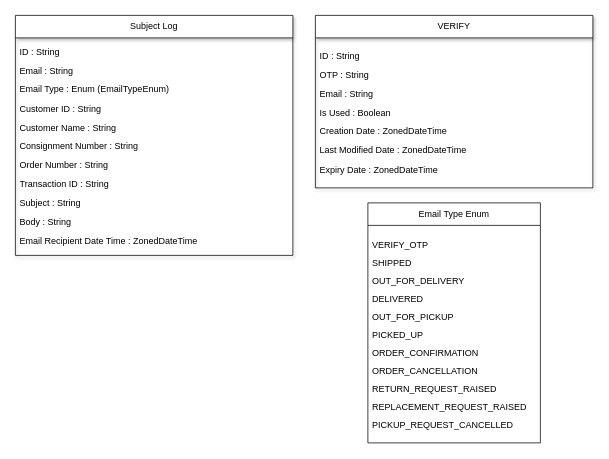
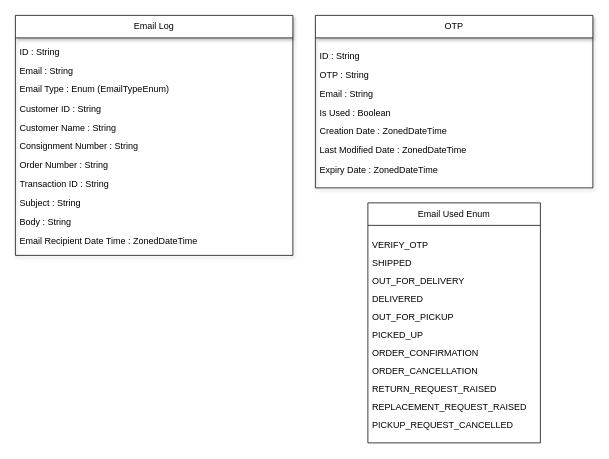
node "Subject Log": label "Subject Log" -> "Email Log"
node "VERIFY": label "VERIFY" -> "OTP"
node "Email Type Enum": label "Email Type Enum" -> "Email Used Enum"
